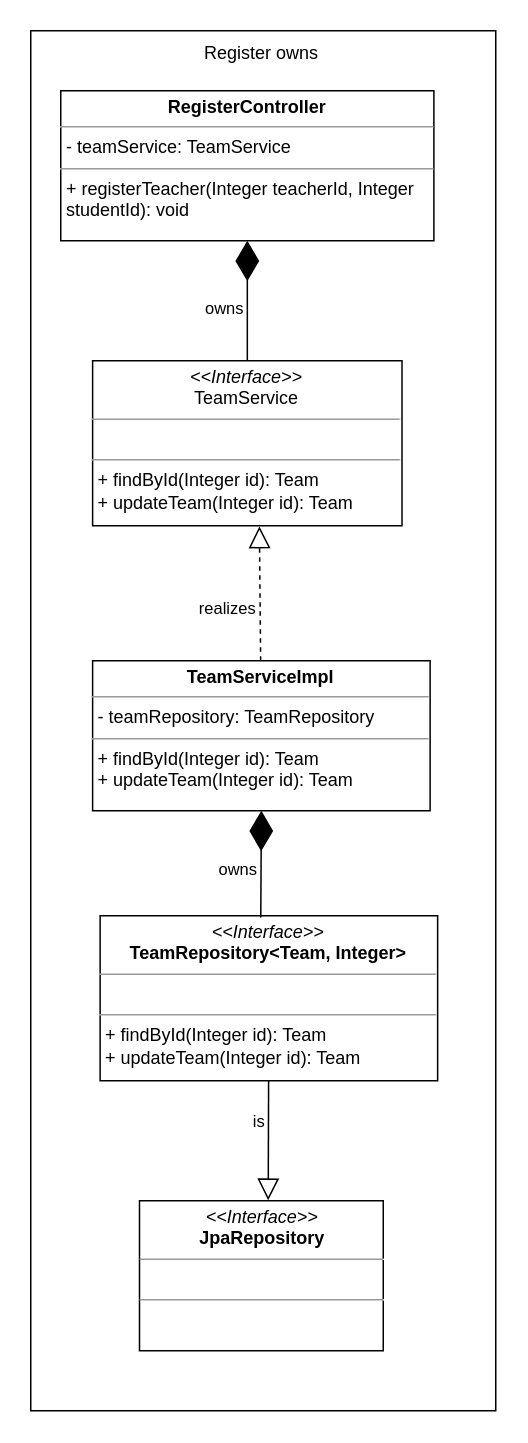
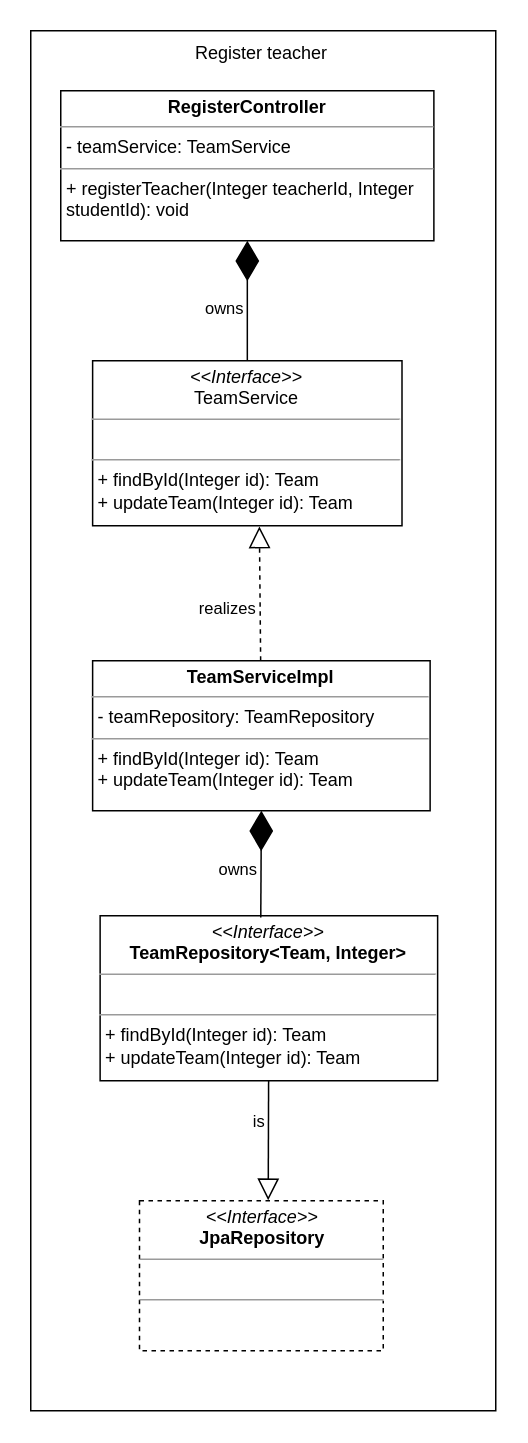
node "Register owns": label "Register owns" -> "Register teacher"
node "<<Interface>> JpaRepository": style solid -> dashed
